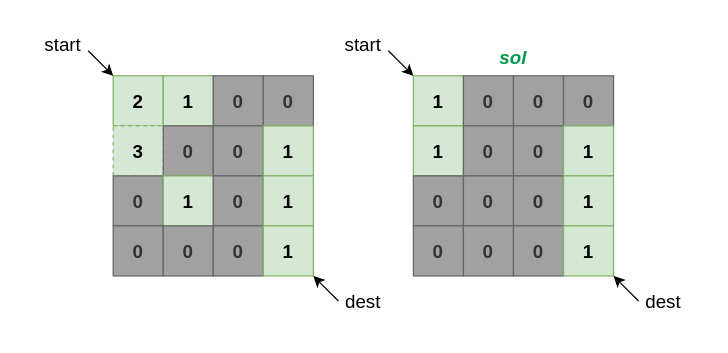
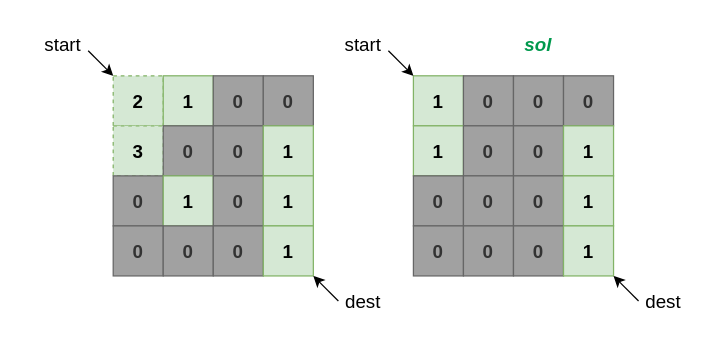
node "sol": moved (513, 57) -> (538, 44)
node "2": style solid -> dashed
